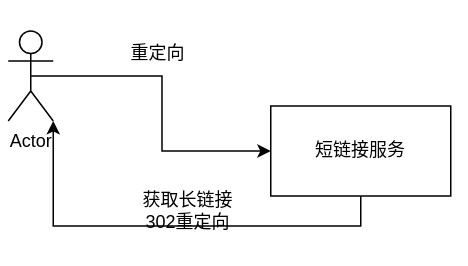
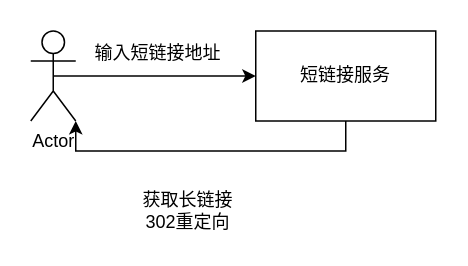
node "重定向": label "重定向" -> "输入短链接地址"
node "Actor": moved (31, 76) -> (53, 76)
node "短链接服务": moved (361, 151) -> (346, 76)
